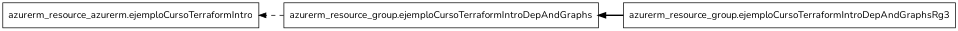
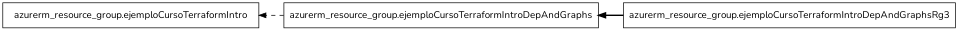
node "azurerm_resource_azurerm.ejemploCursoTerraformIntro": label "azurerm_resource_azurerm.ejemploCursoTerraformIntro" -> "azurerm_resource_group.ejemploCursoTerraformIntro"
